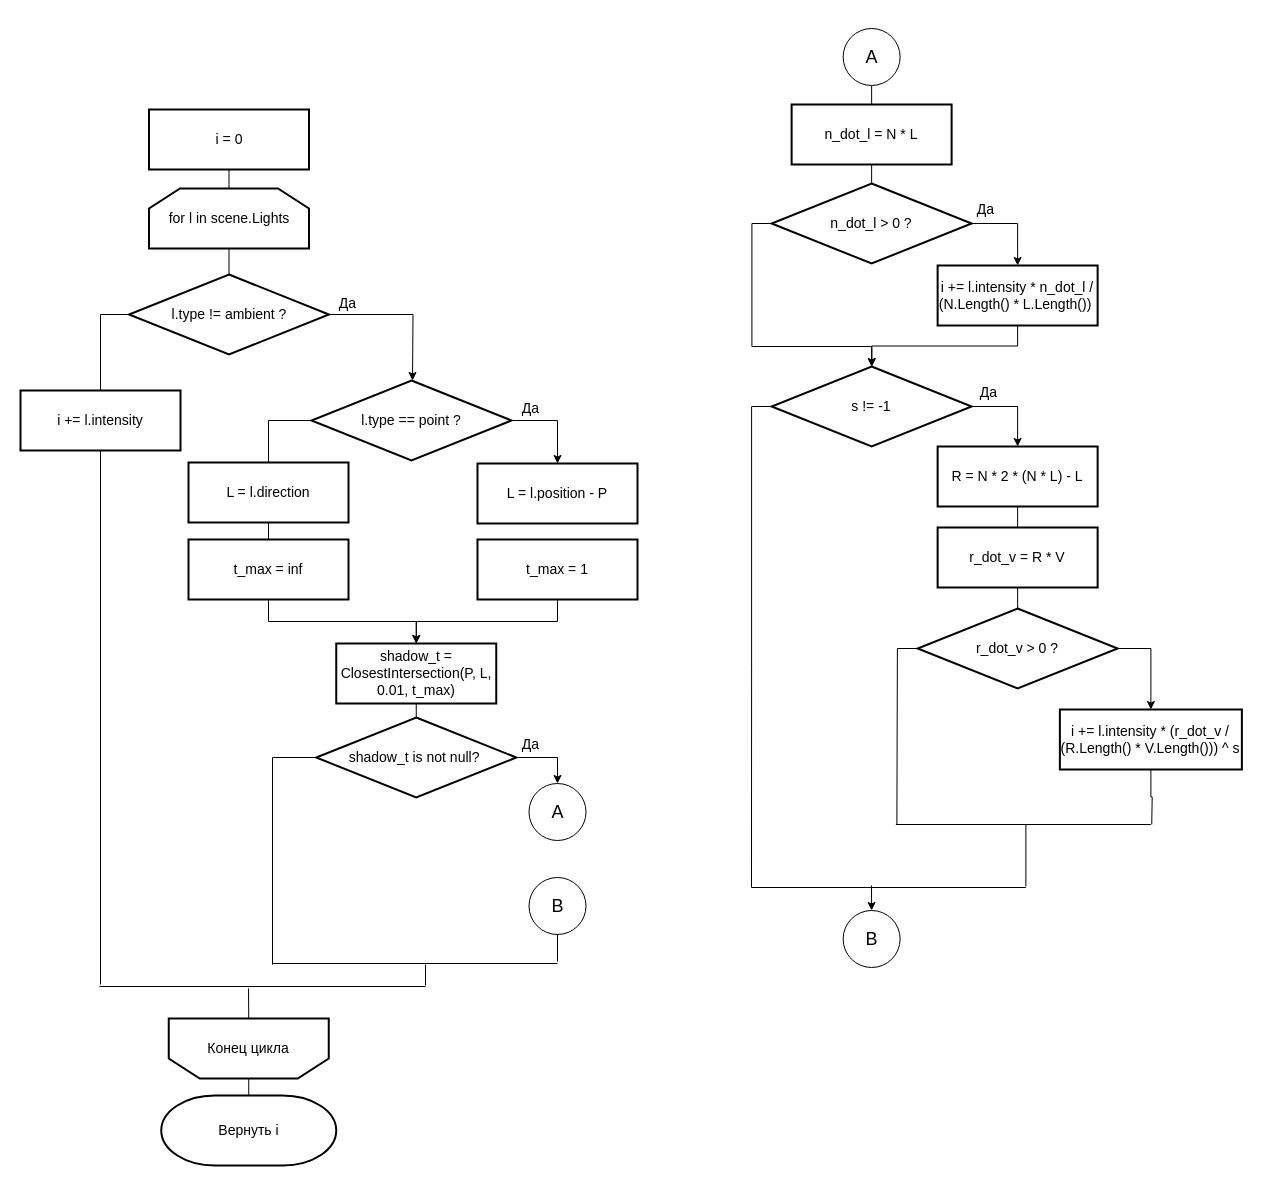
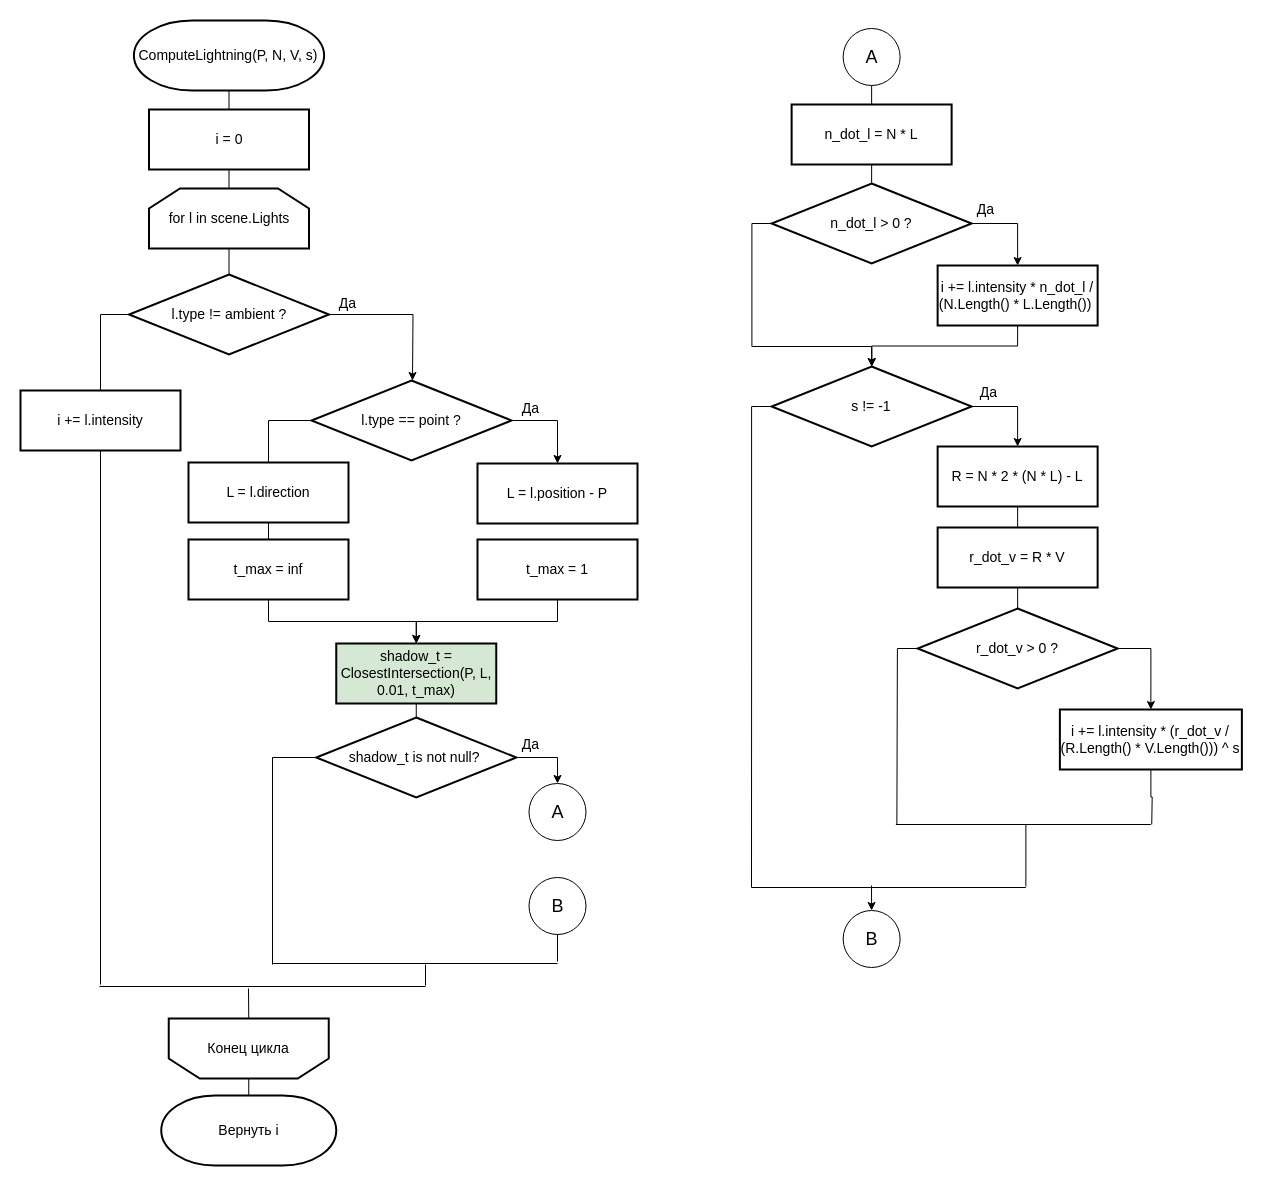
node "ComputeLightning(P, N, V, s)": added
edge "ComputeLightning(P, N, V, s)" -- "i = 0": added
node "shadow_t = ClosestIntersection(P, L, 0.01, t_max)": fillcolor #ffffff -> #d5e8d4
